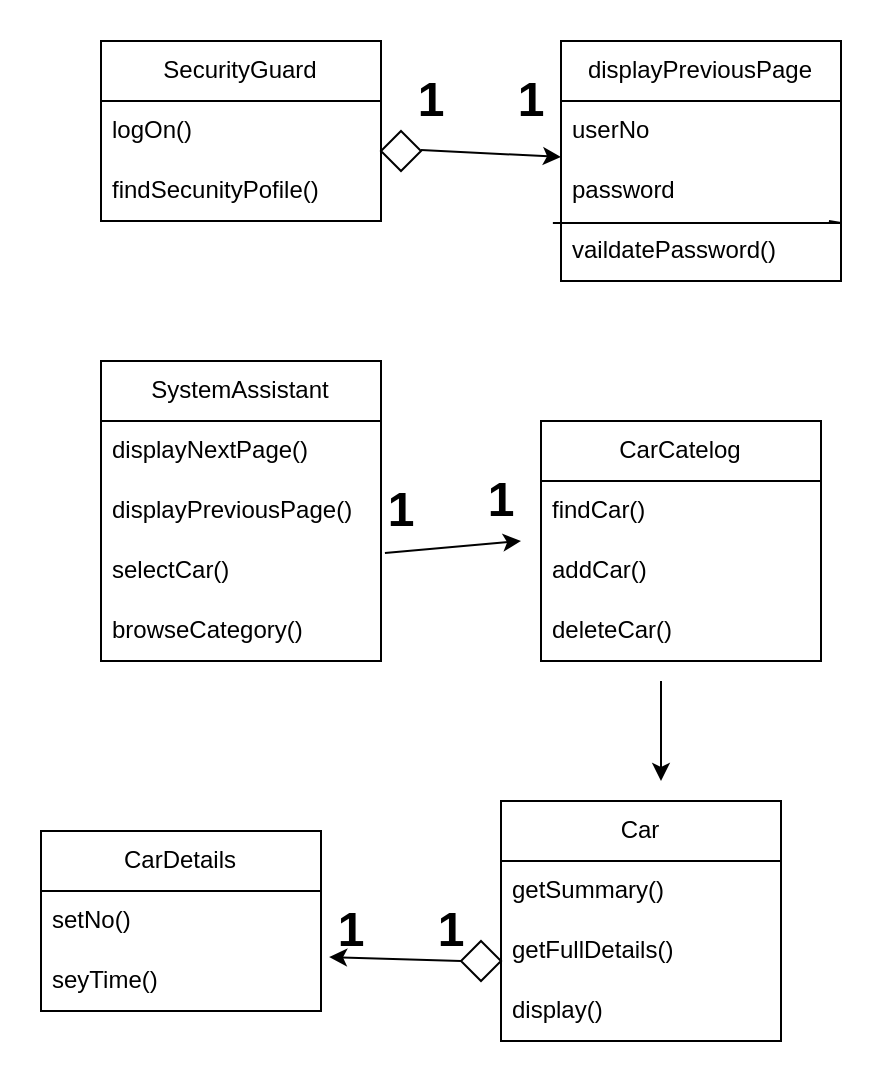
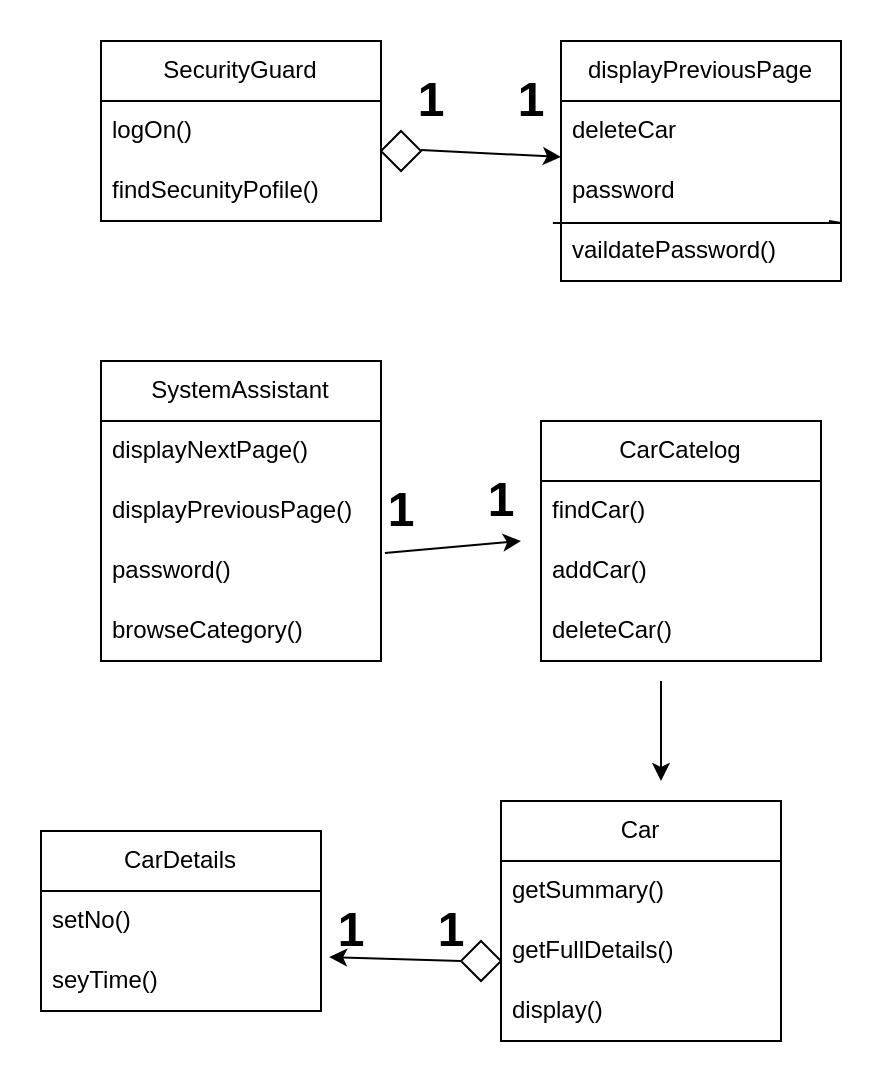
node "userNo": label "userNo" -> "deleteCar"
node "selectCar()": label "selectCar()" -> "password()"
